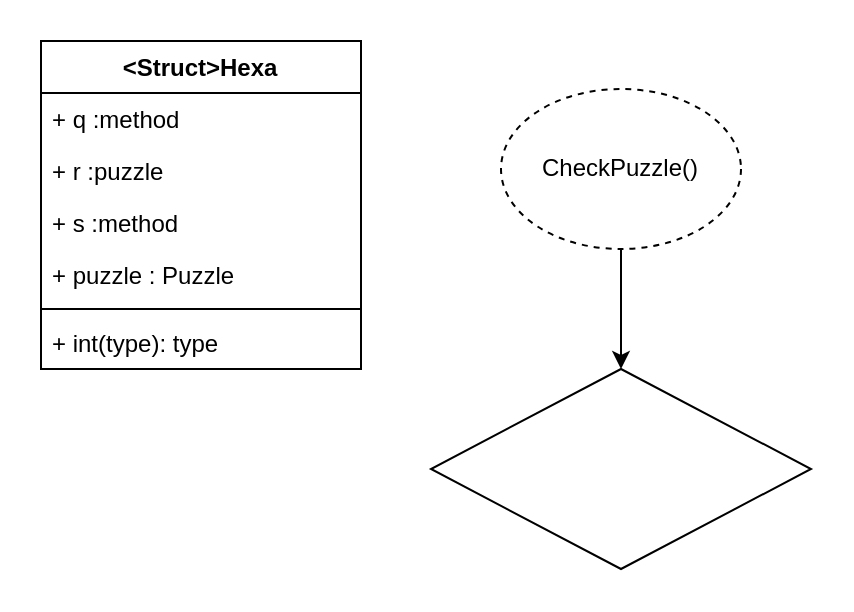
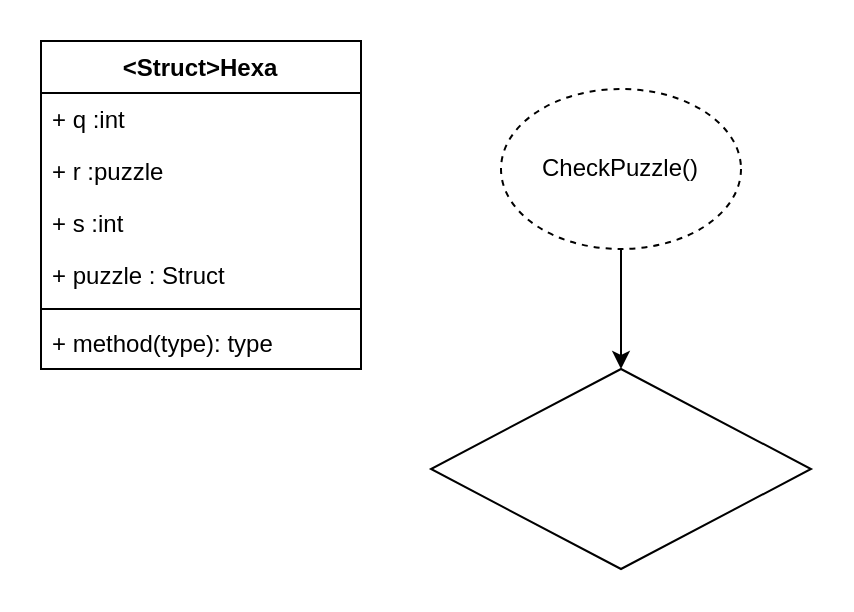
node "+ q :method": label "+ q :method" -> "+ q :int"
node "+ s :method": label "+ s :method" -> "+ s :int"
node "+ puzzle : Puzzle": label "+ puzzle : Puzzle" -> "+ puzzle : Struct"
node "+ int(type): type": label "+ int(type): type" -> "+ method(type): type"
